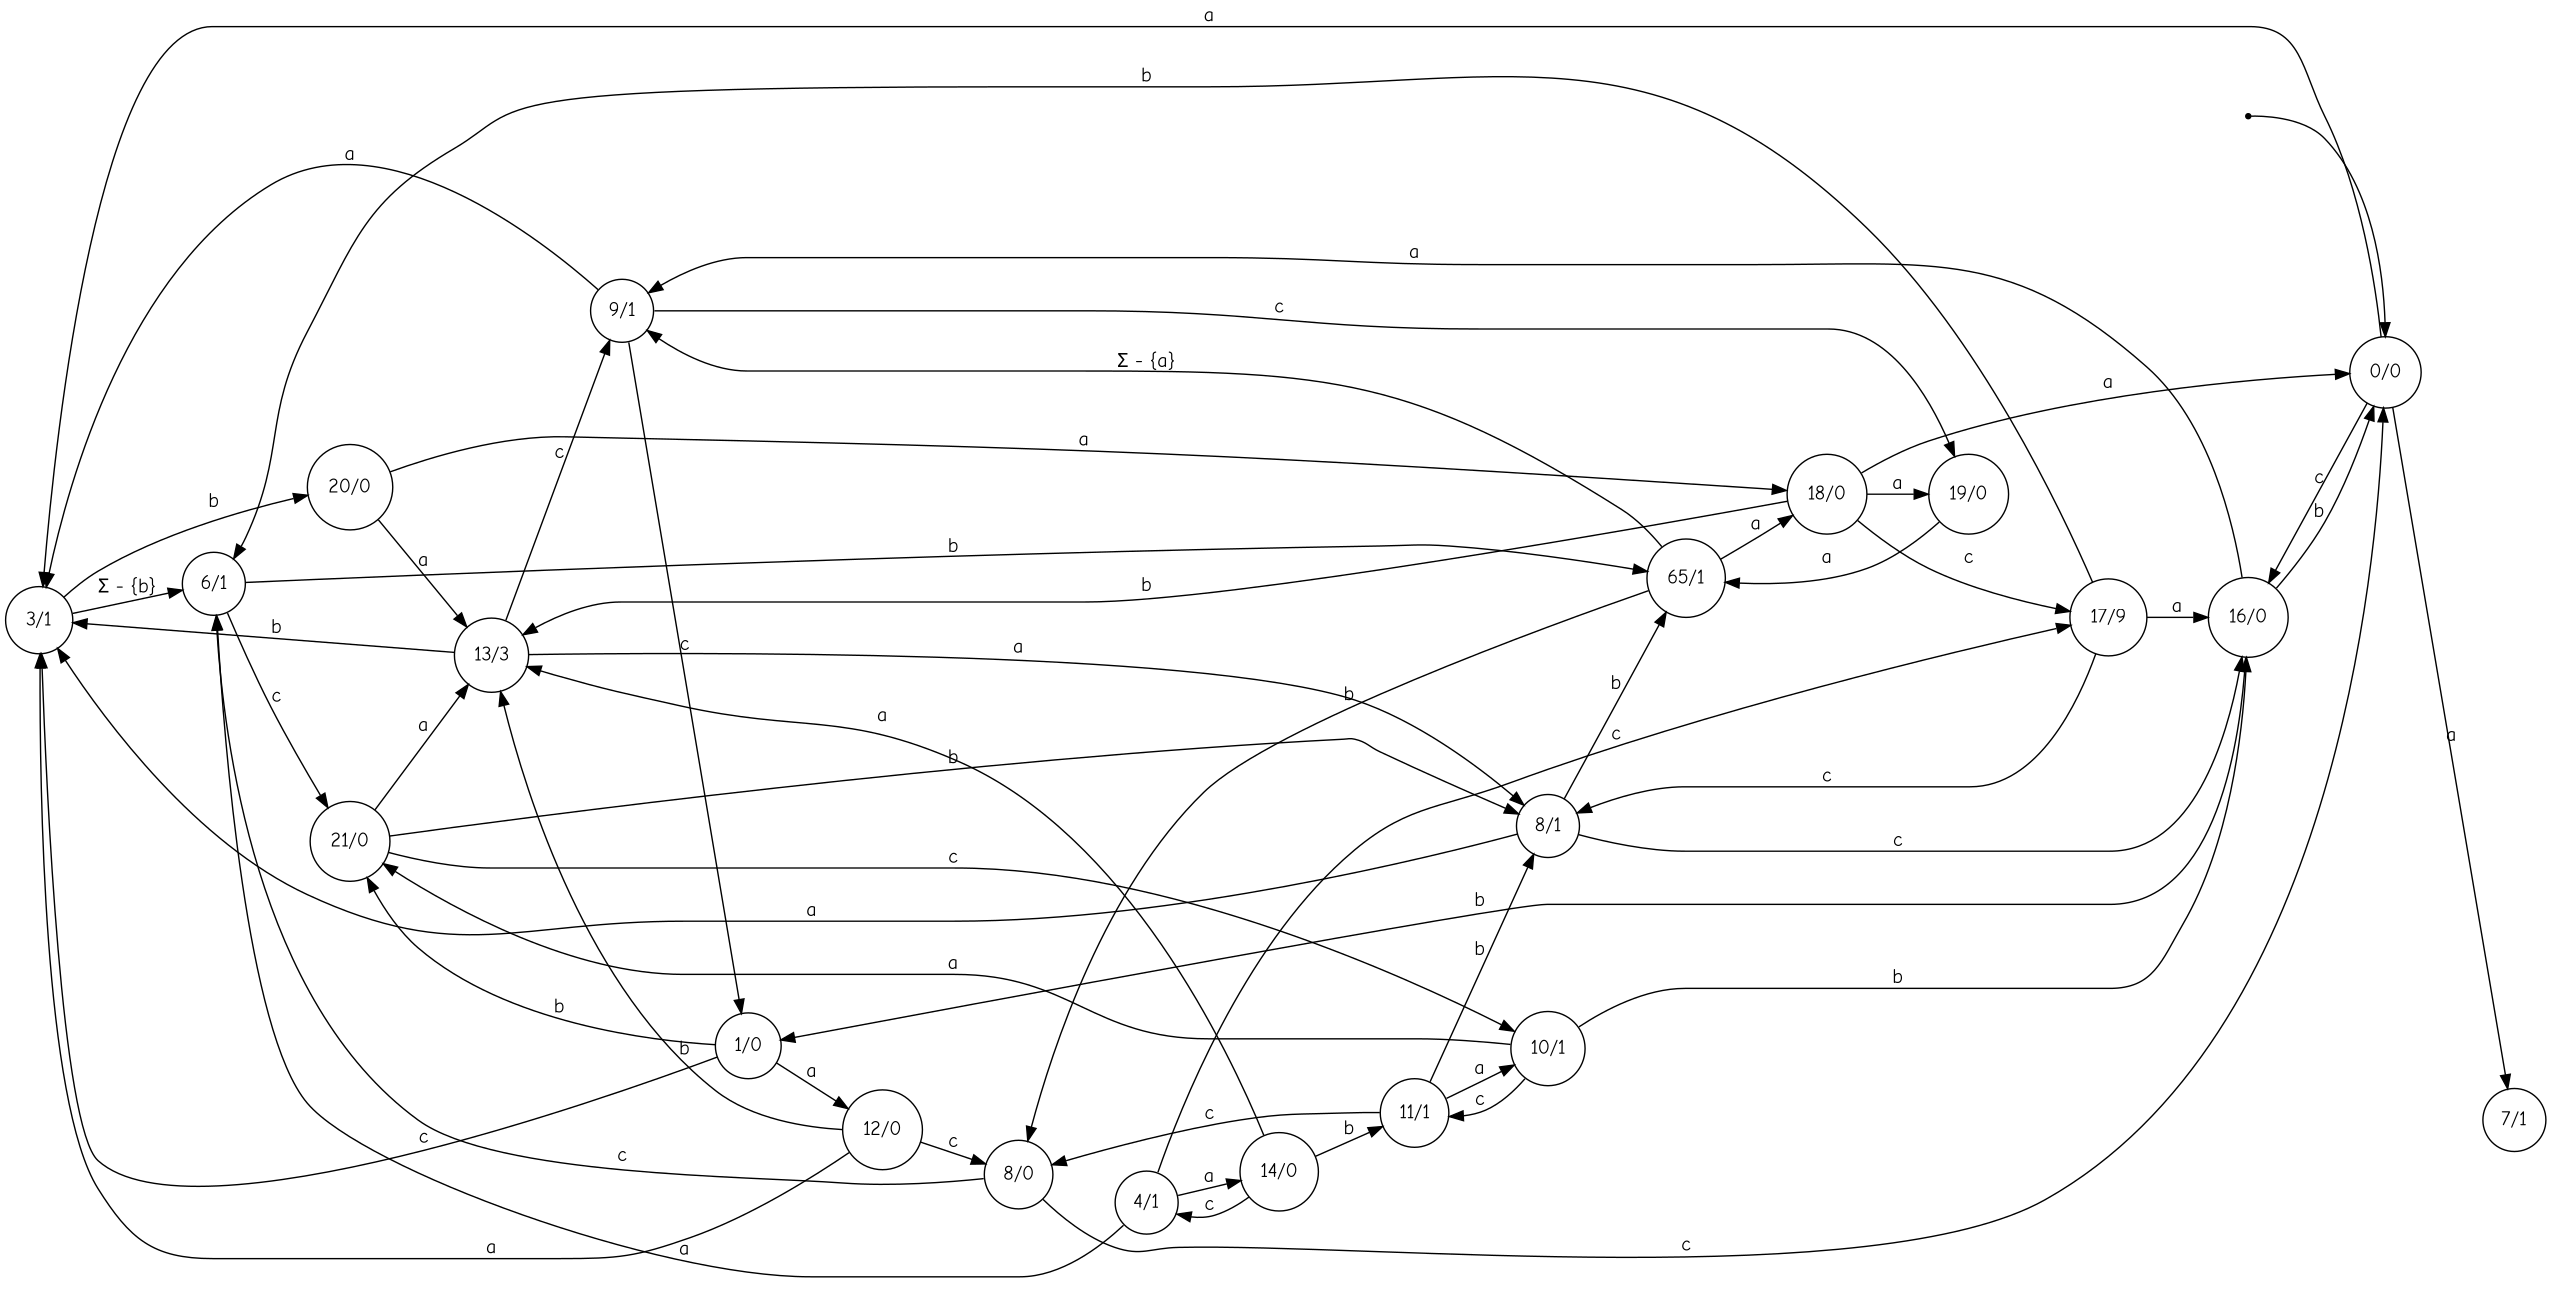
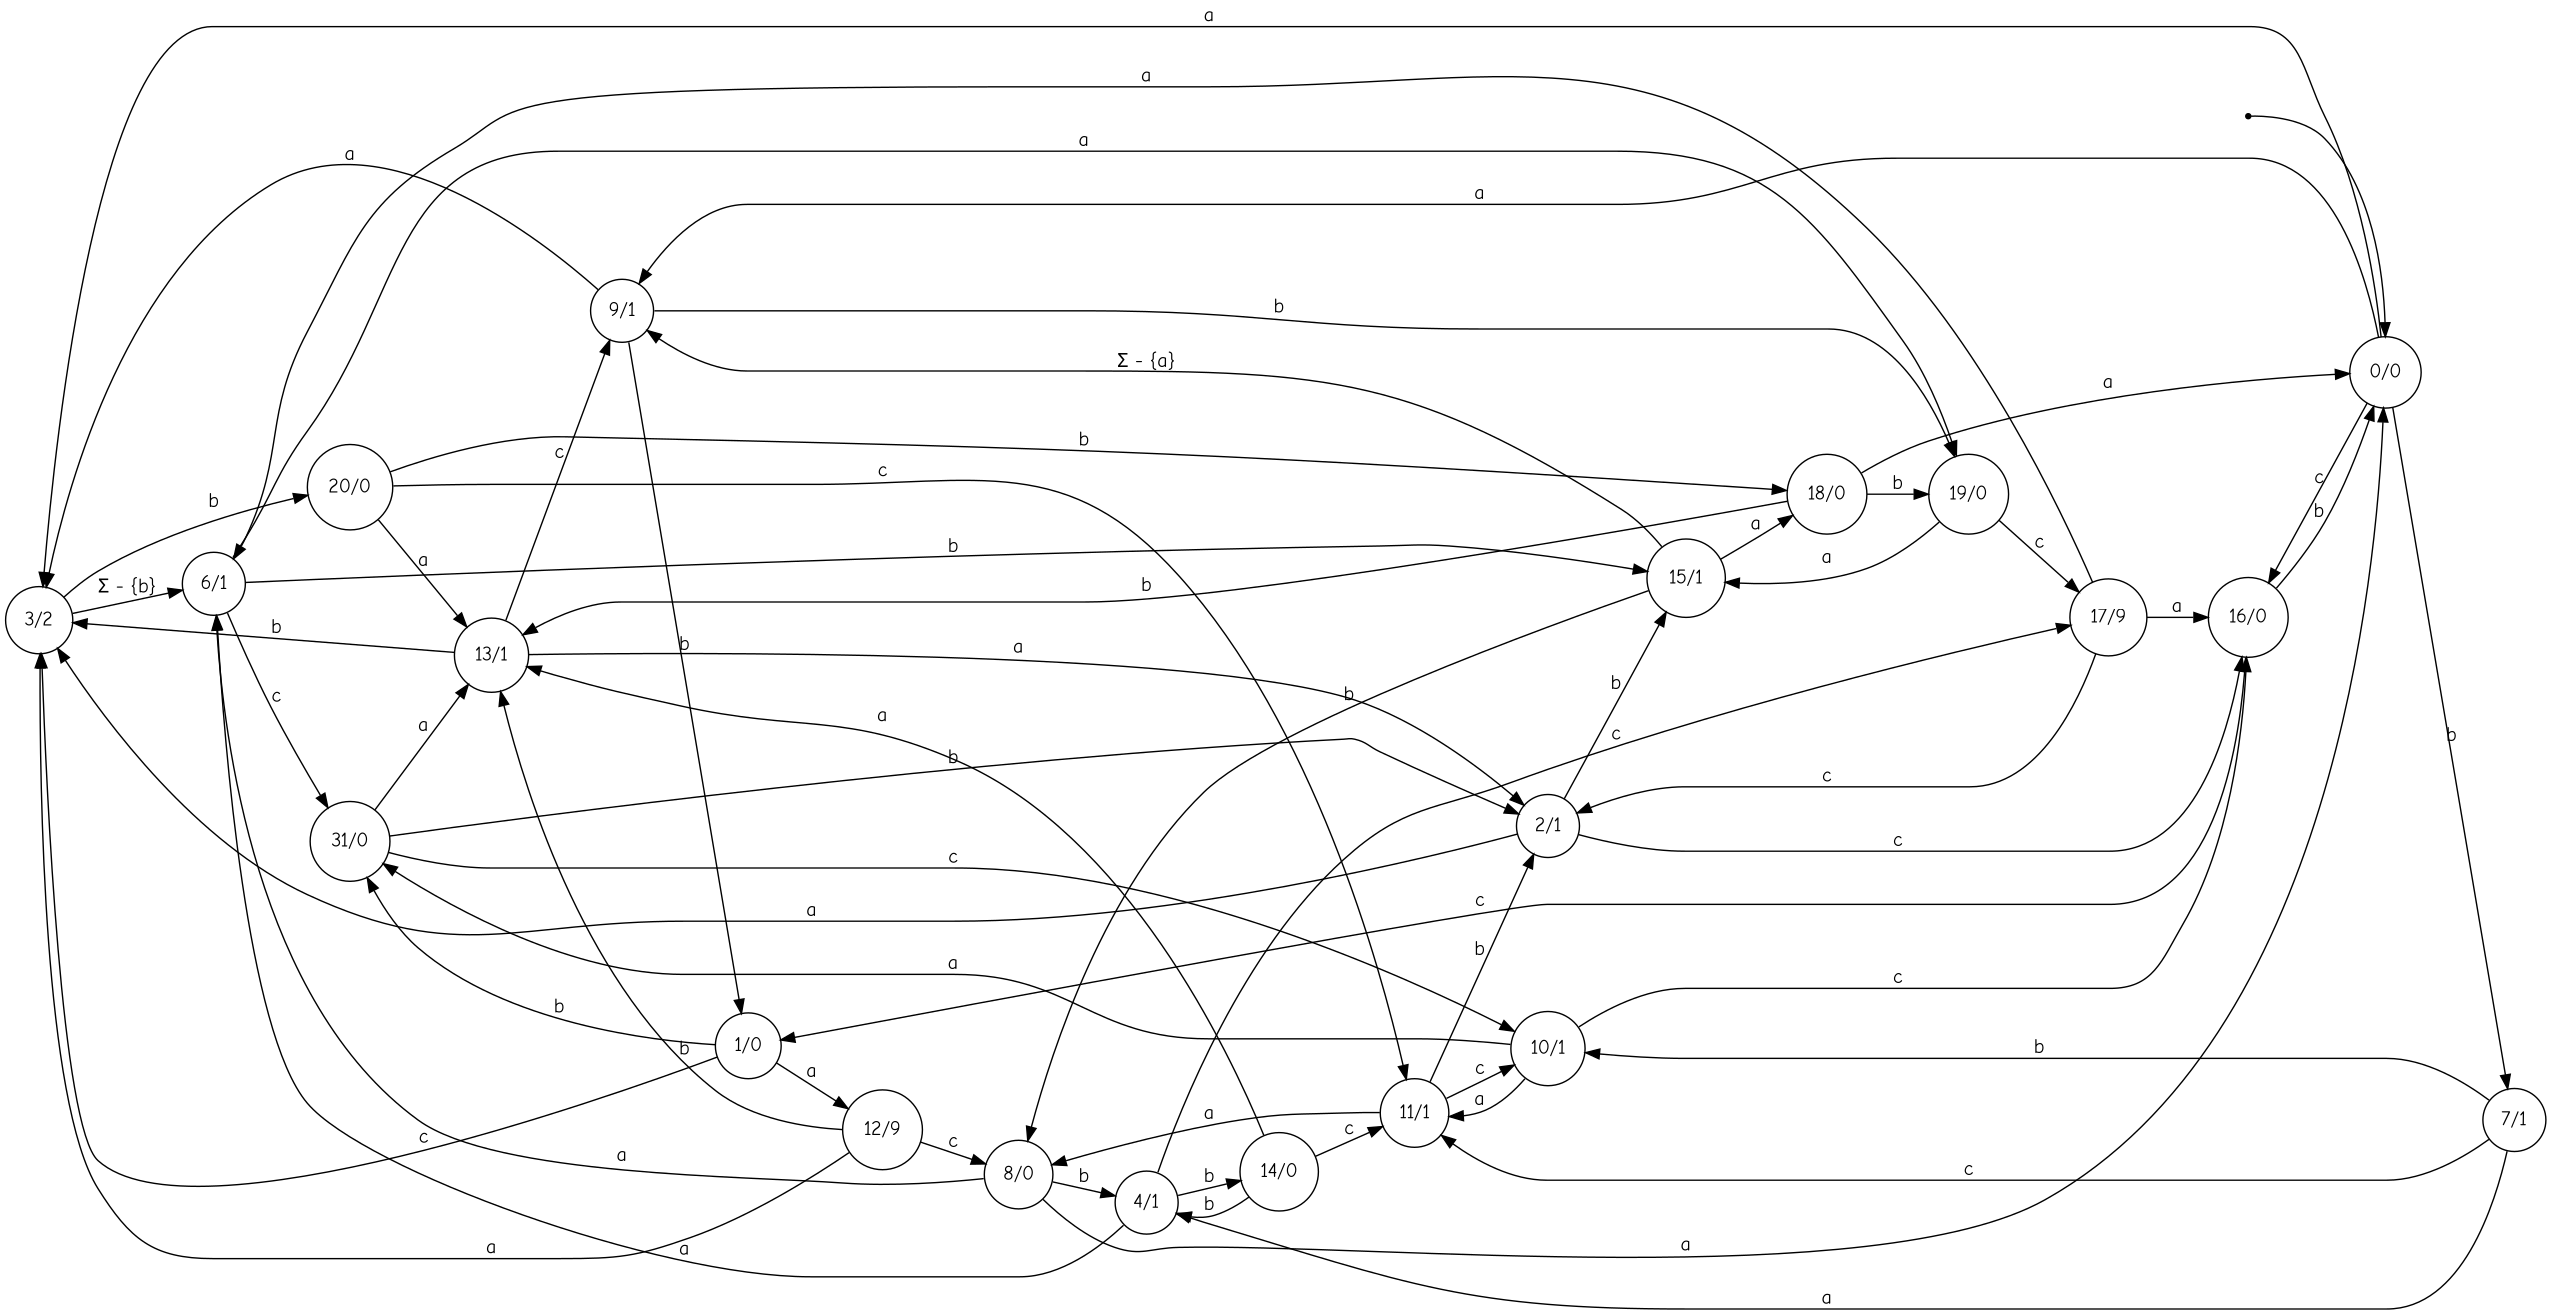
edge "17/9" -> "6/1": label "b" -> "a"
edge "6/1" -> "19/0": added, label "a"
edge "16/0" -> "9/1": now "0/0" -> "9/1"
edge "9/1" -> "19/0": label "c" -> "b"
edge "20/0" -> "18/0": label "a" -> "b"
edge "18/0" -> "19/0": label "a" -> "b"
edge "20/0" -> "11/1": added, label "c"
node "65/1": label "65/1" -> "15/1"
edge "18/0" -> "17/9": now "19/0" -> "17/9"
node "3/1": label "3/1" -> "3/2"
edge "9/1" -> "1/0": label "c" -> "b"
node "13/3": label "13/3" -> "13/1"
edge "0/0" -> "7/1": label "a" -> "b"
node "8/1": label "8/1" -> "2/1"
node "21/0": label "21/0" -> "31/0"
edge "16/0" -> "1/0": label "b" -> "c"
edge "10/1" -> "16/0": label "b" -> "c"
edge "7/1" -> "10/1": added, label "b"
edge "11/1" -> "10/1": label "a" -> "c"
edge "10/1" -> "11/1": label "c" -> "a"
edge "11/1" -> "8/0": label "c" -> "a"
edge "14/0" -> "11/1": label "b" -> "c"
node "12/0": label "12/0" -> "12/9"
edge "8/0" -> "6/1": label "c" -> "a"
edge "4/1" -> "14/0": label "a" -> "b"
edge "7/1" -> "11/1": added, label "c"
edge "8/0" -> "4/1": added, label "b"
edge "14/0" -> "4/1": label "c" -> "b"
edge "8/0" -> "0/0": label "c" -> "a"
edge "7/1" -> "4/1": added, label "a"
